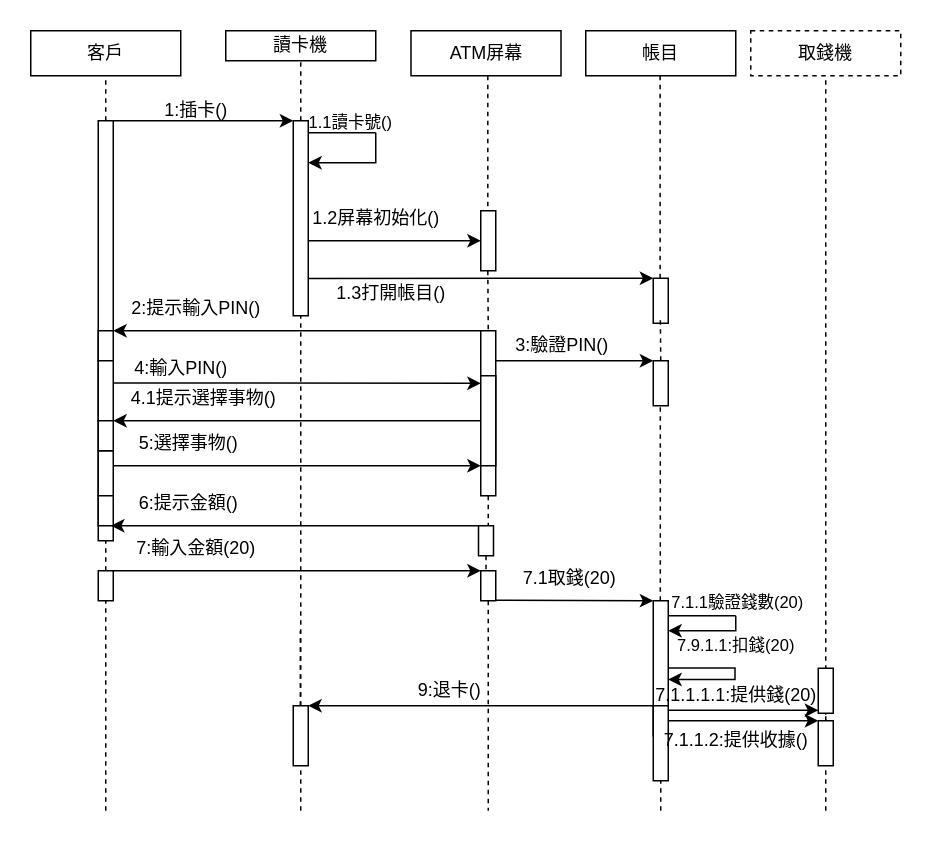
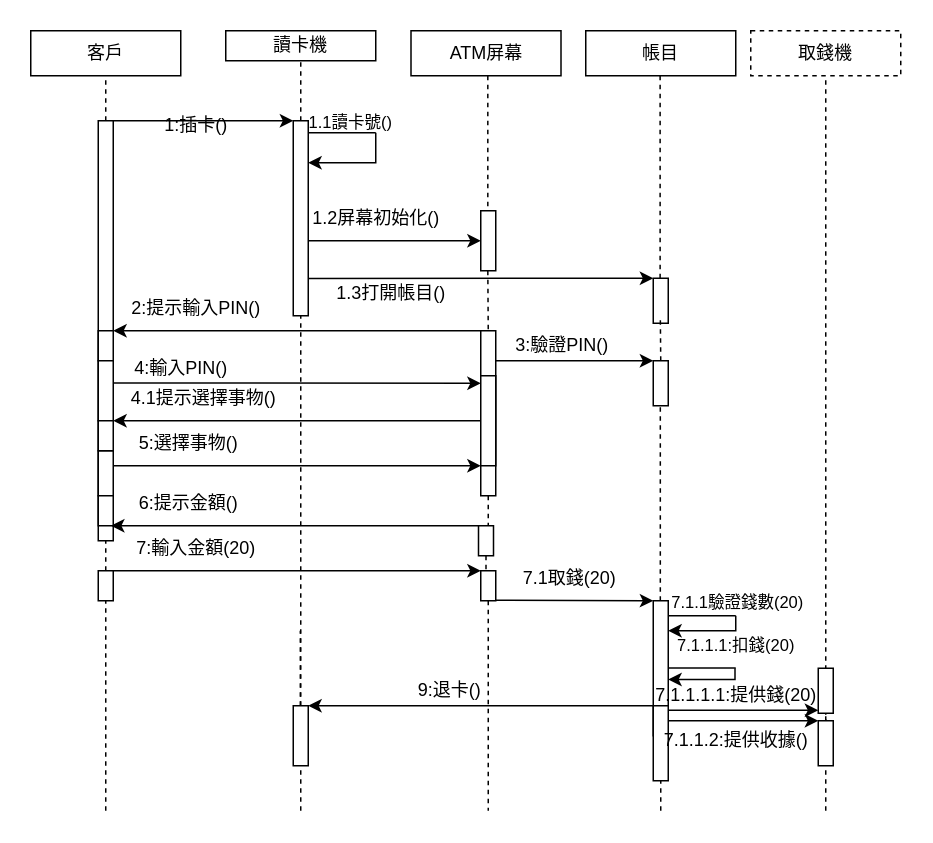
node "1:插卡()": moved (196, 110) -> (196, 125)
node "7.9.1.1:扣錢(20)": label "7.9.1.1:扣錢(20)" -> "7.1.1.1:扣錢(20)"
